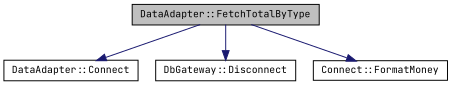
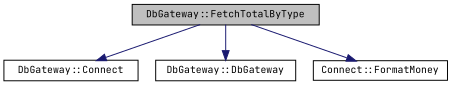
node "DataAdapter::FetchTotalByType": label "DataAdapter::FetchTotalByType" -> "DbGateway::FetchTotalByType"
node "DataAdapter::Connect": label "DataAdapter::Connect" -> "DbGateway::Connect"
node "DbGateway::Disconnect": label "DbGateway::Disconnect" -> "DbGateway::DbGateway"
